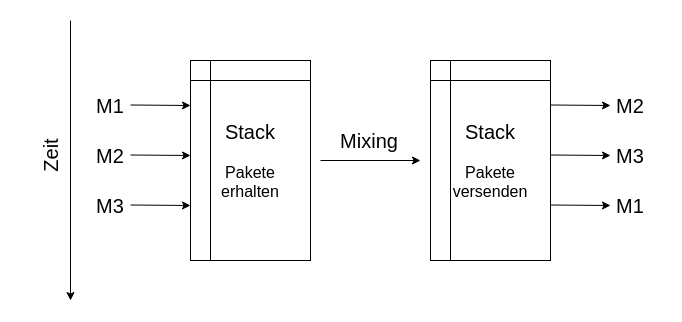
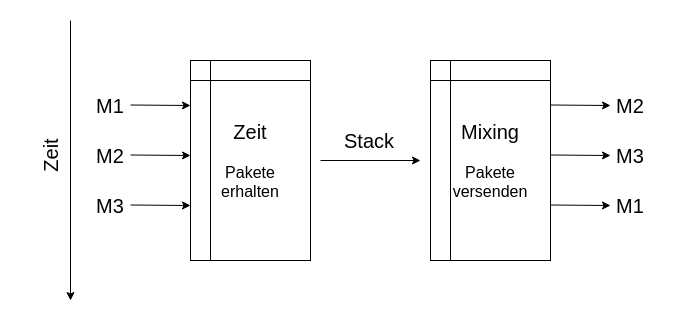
node "Mixing": label "Mixing" -> "Stack"
node "Stack Pakete erhalten": label "Stack Pakete erhalten" -> "Zeit Pakete erhalten"
node "Stack Pakete versenden": label "Stack Pakete versenden" -> "Mixing Pakete versenden"
